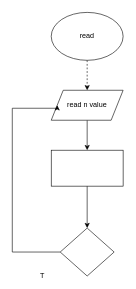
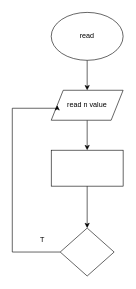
edge "read" -> "read n value": style dashed -> solid
node "T": moved (42, 276) -> (42, 240)
